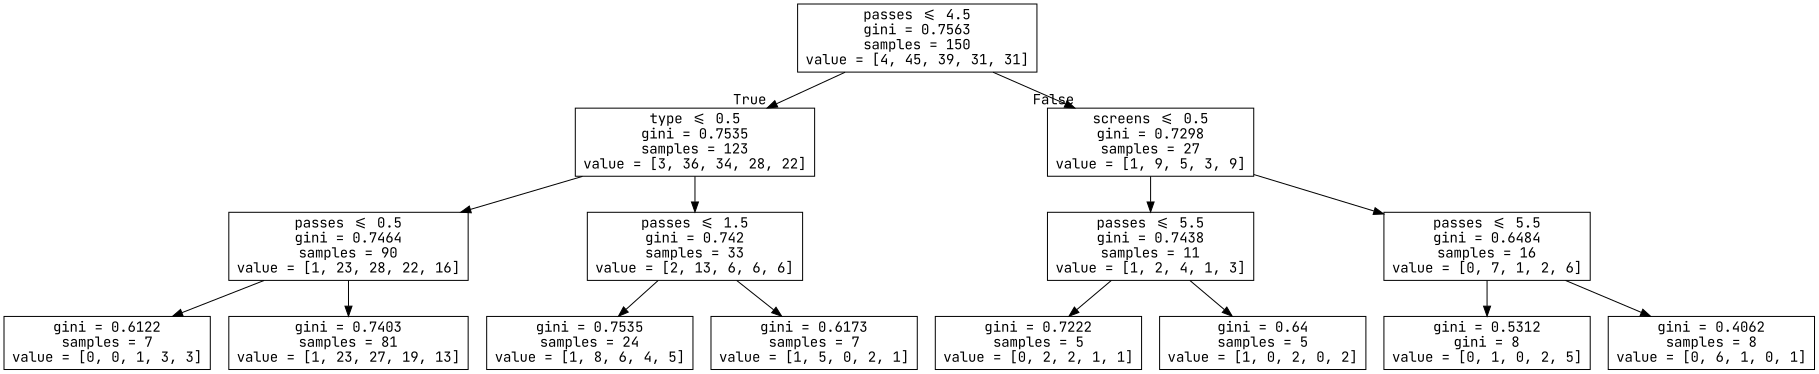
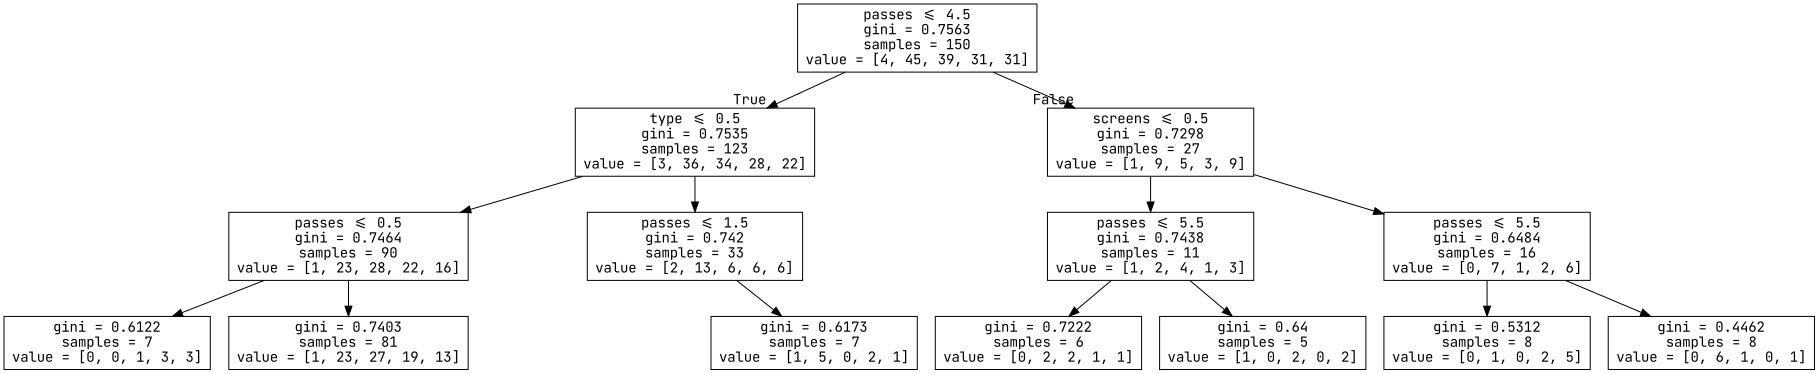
node "gini = 0.7535 samples = 24 value = [1, 8, 6, 4, 5]": removed
node "gini = 0.7222 samples = 5 value = [0, 2, 2, 1, 1]": label "gini = 0.7222 samples = 5 value = [0, 2, 2, 1, 1]" -> "gini = 0.7222 samples = 6 value = [0, 2, 2, 1, 1]"
node "gini = 0.5312 gini = 8 value = [0, 1, 0, 2, 5]": label "gini = 0.5312 gini = 8 value = [0, 1, 0, 2, 5]" -> "gini = 0.5312 samples = 8 value = [0, 1, 0, 2, 5]"
node "gini = 0.4062 samples = 8 value = [0, 6, 1, 0, 1]": label "gini = 0.4062 samples = 8 value = [0, 6, 1, 0, 1]" -> "gini = 0.4462 samples = 8 value = [0, 6, 1, 0, 1]"
